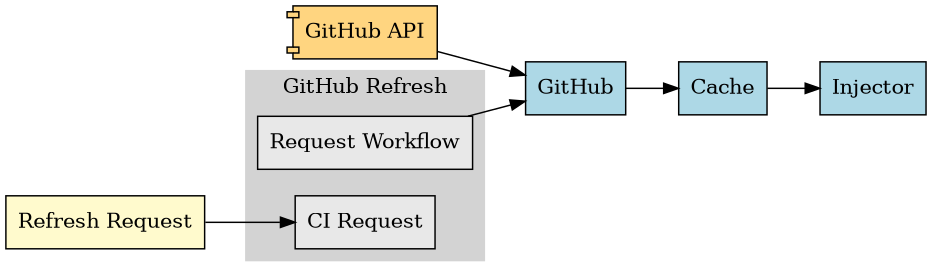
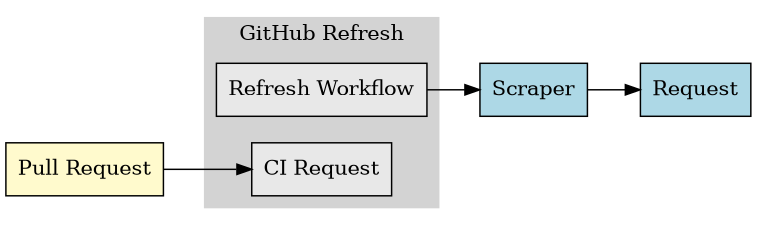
node "GitHub API": removed
node "GitHub": label "GitHub" -> "Scraper"
node "Cache": label "Cache" -> "Request"
node "Injector": removed
node "Request Workflow": label "Request Workflow" -> "Refresh Workflow"
node "Refresh Request": label "Refresh Request" -> "Pull Request"
